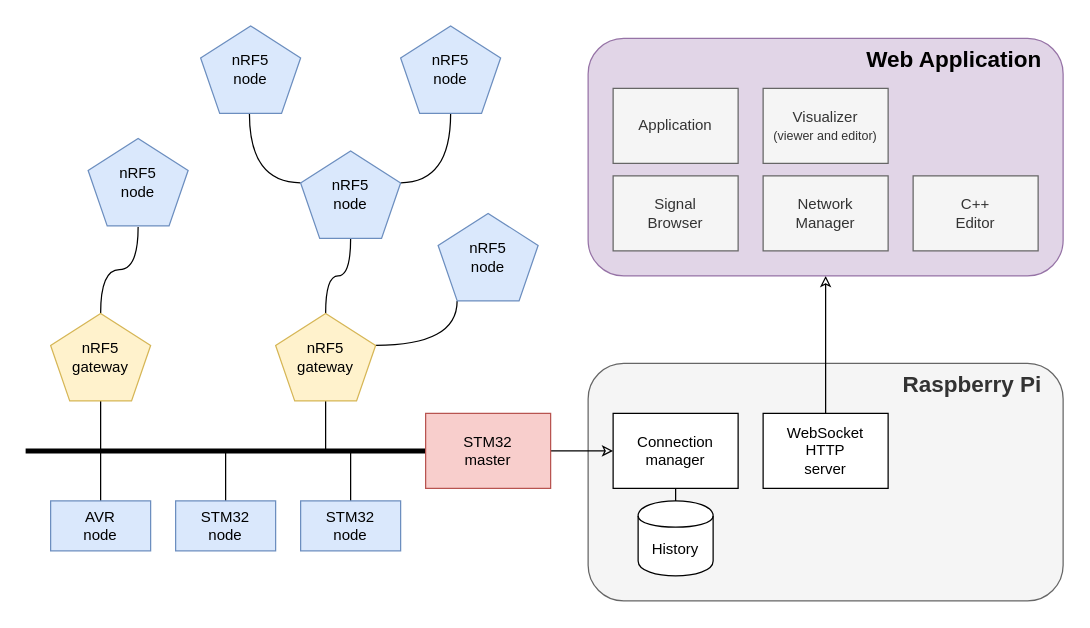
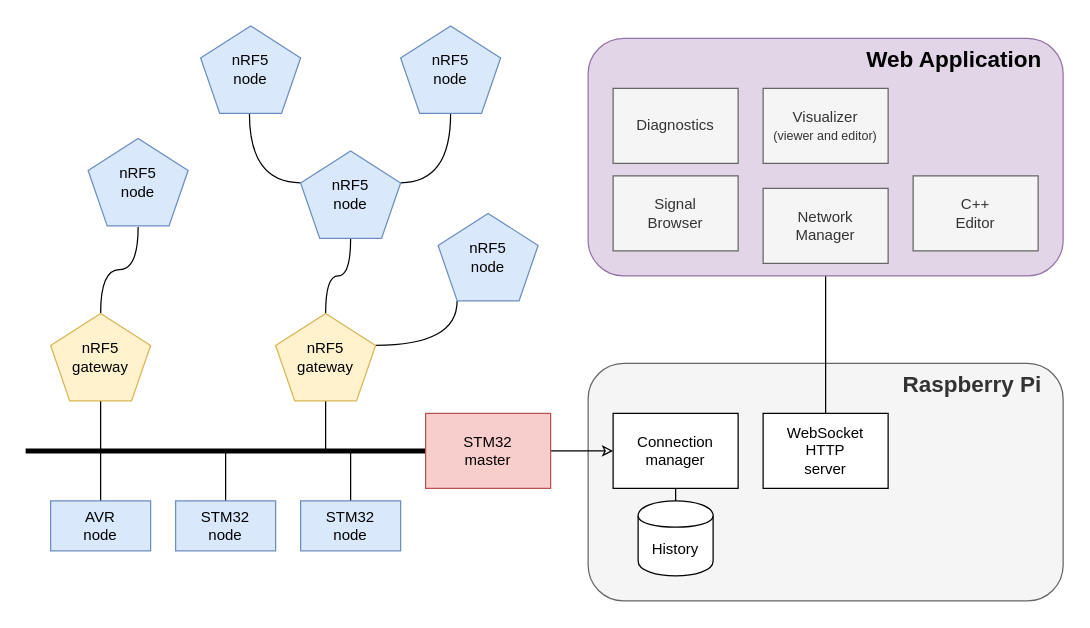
node "Application": label "Application" -> "Diagnostics"
node "Network Manager": moved (826, 213) -> (826, 226)
edge "WebSocket HTTP server" -> "Web Application": arrowhead classic -> none
